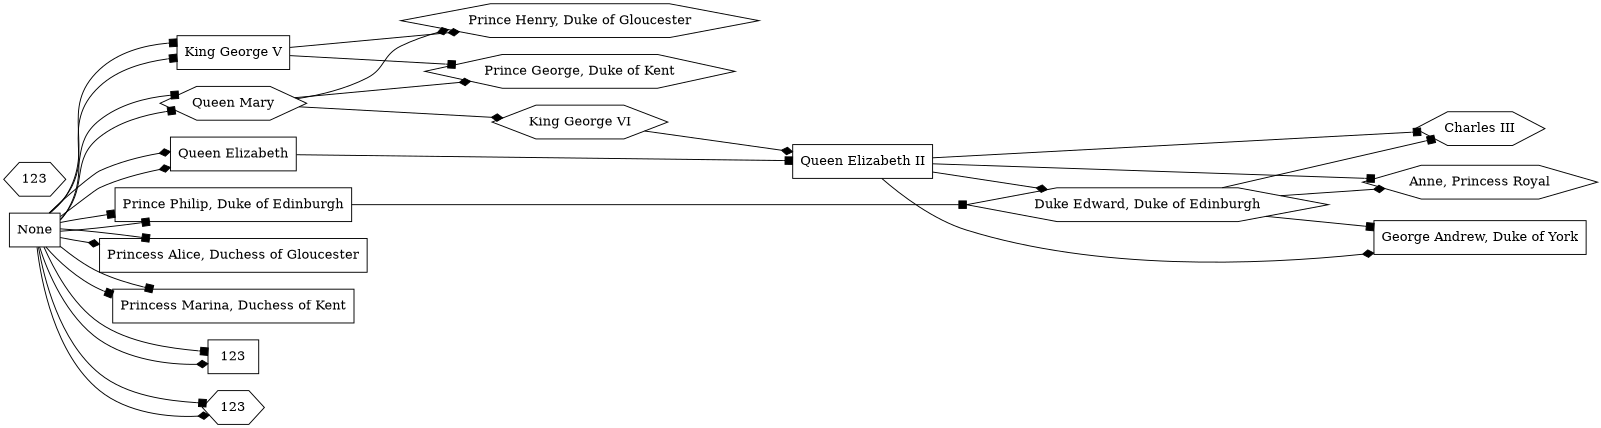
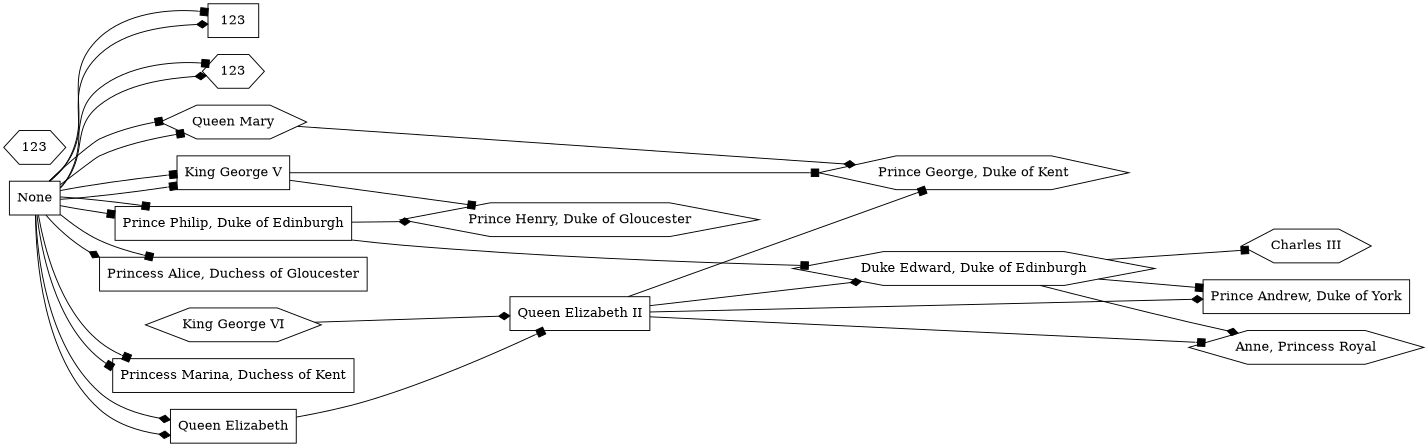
edge "King George V" -> "Prince Henry, Duke of Gloucester": arrowhead diamond -> box
edge "Queen Mary" -> "Prince Henry, Duke of Gloucester": now "Prince Philip, Duke of Edinburgh" -> "Prince Henry, Duke of Gloucester"
edge "Queen Mary" -> "King George VI": removed
edge "Queen Elizabeth II" -> "Charles III": now "Queen Elizabeth II" -> "Prince George, Duke of Kent"
node "George Andrew, Duke of York": label "George Andrew, Duke of York" -> "Prince Andrew, Duke of York"
